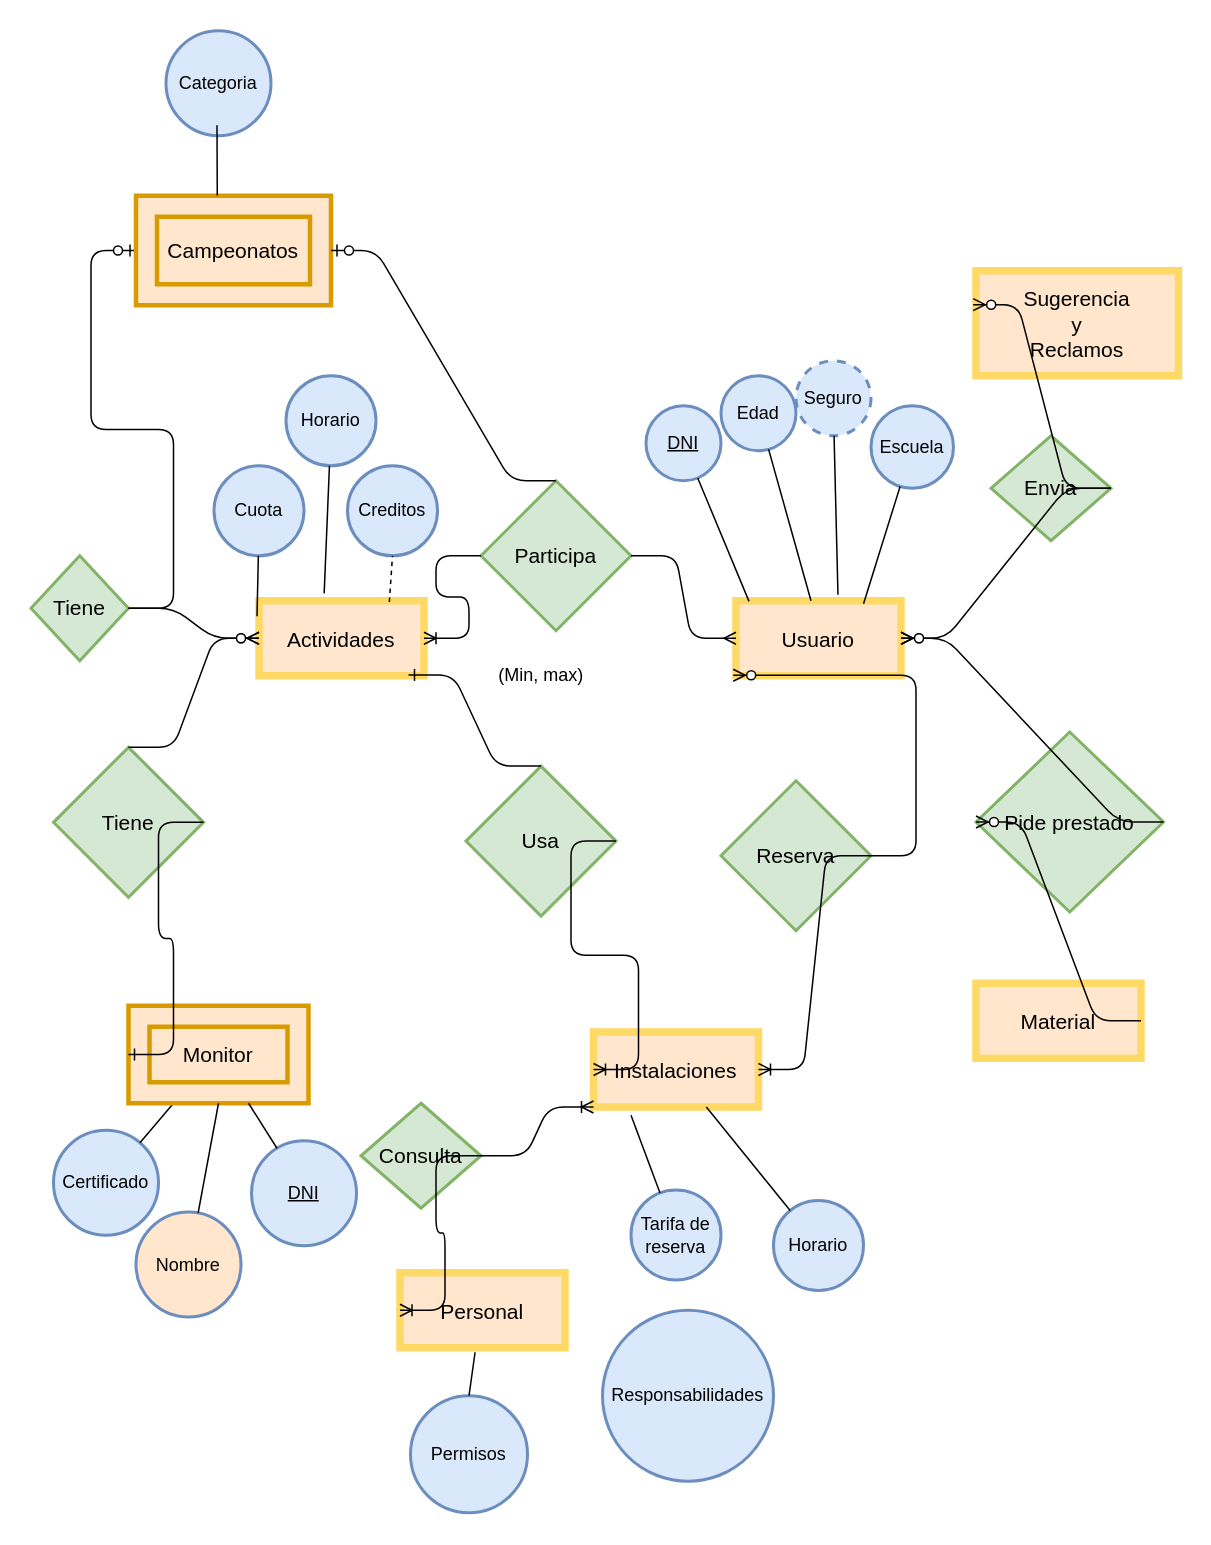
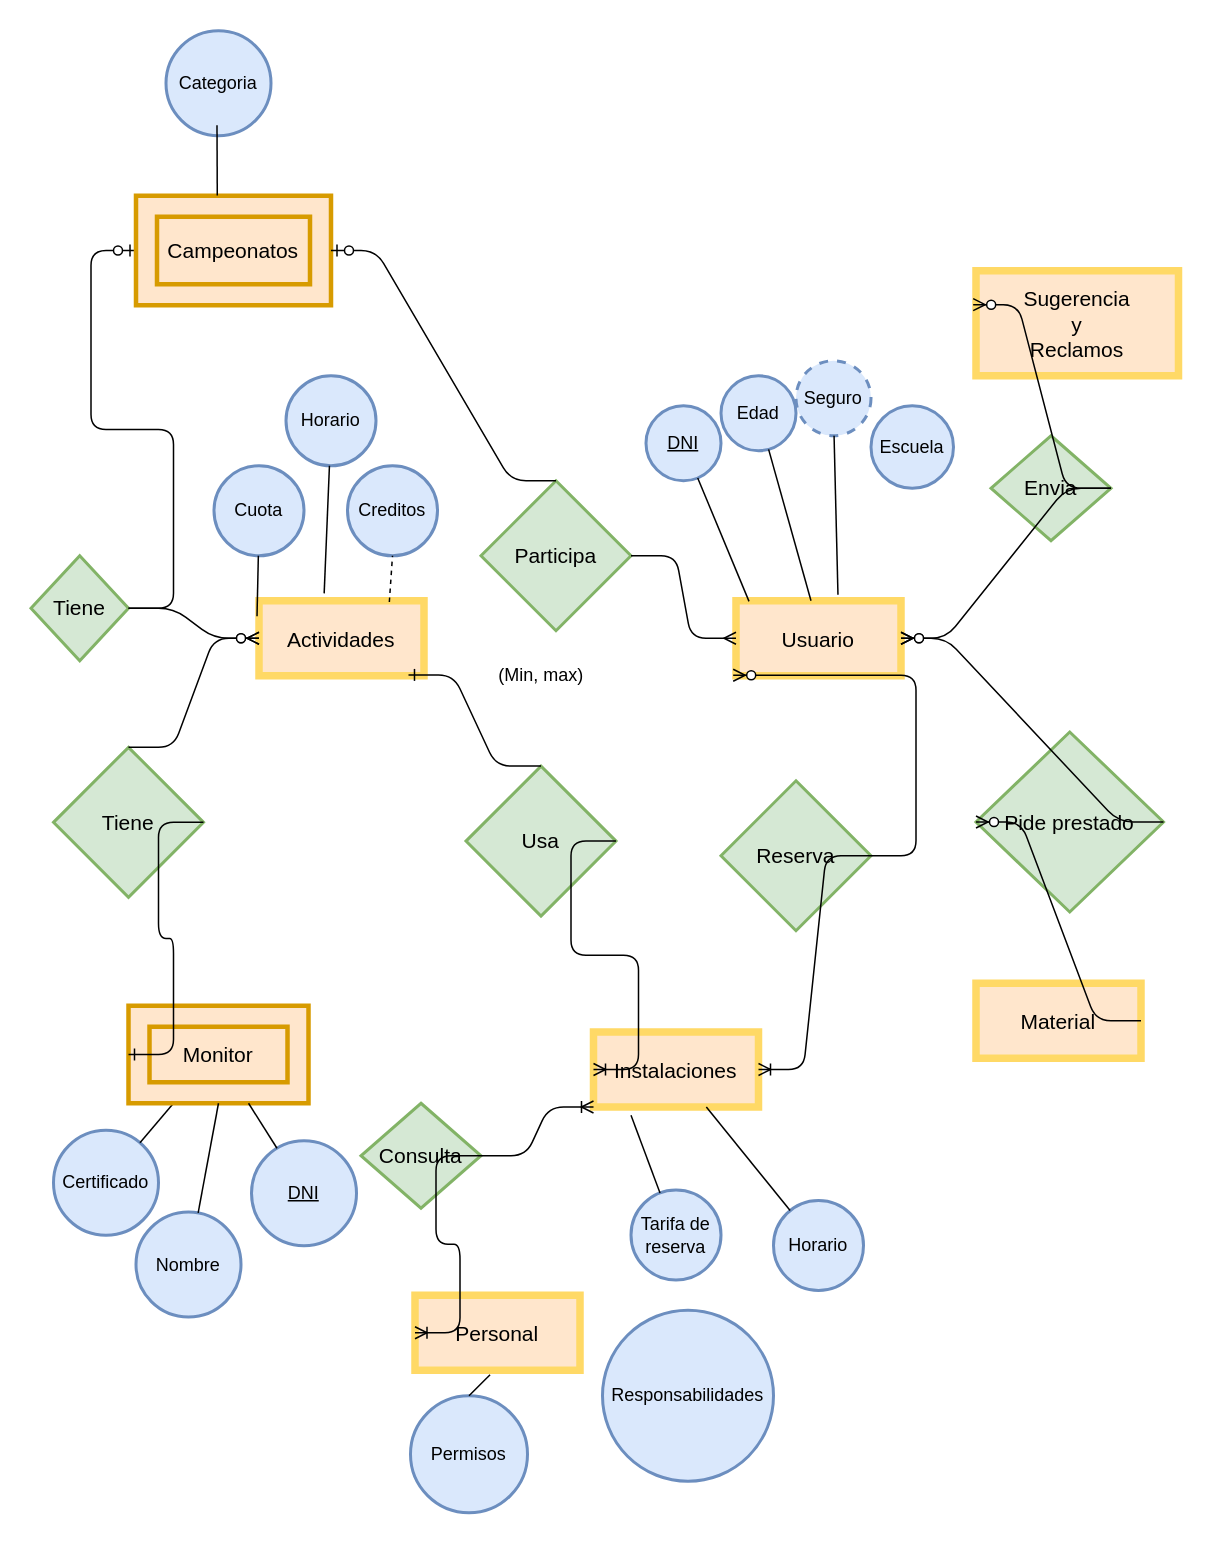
edge "Escuela" -- "Usuario": removed
edge "Participa" -> "Actividades": removed
node "Nombre": fillcolor #ffe6cc -> #dae8fc
node "Personal": moved (482, 1310) -> (497, 1333)
